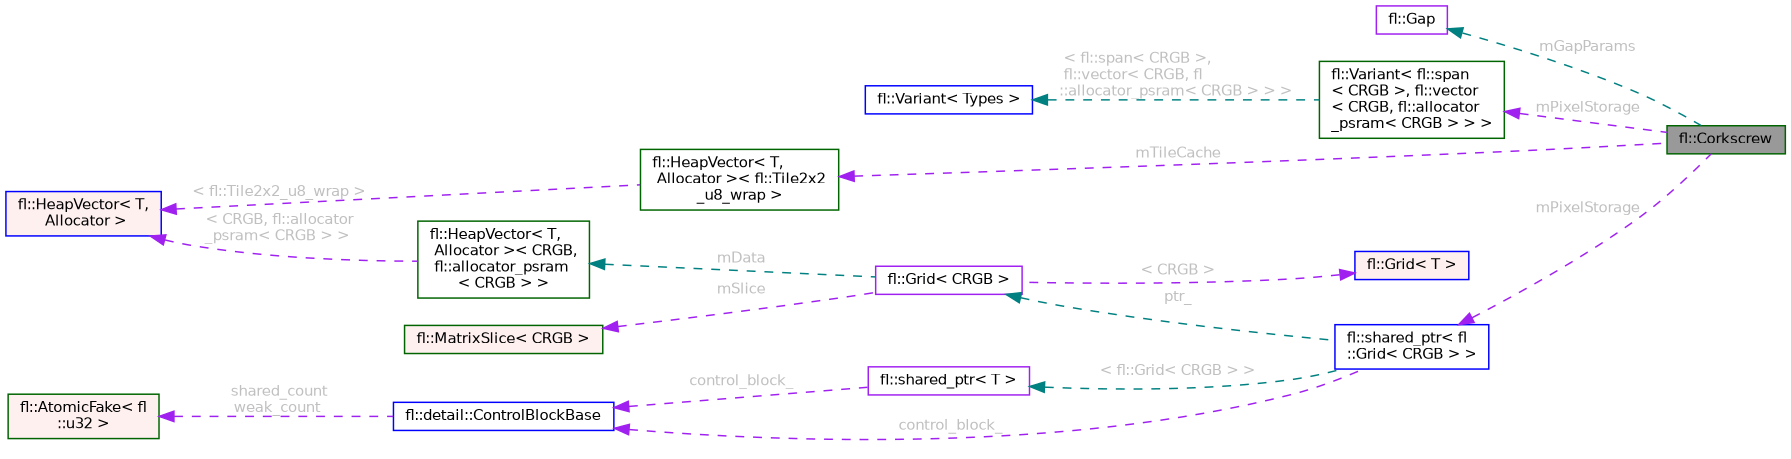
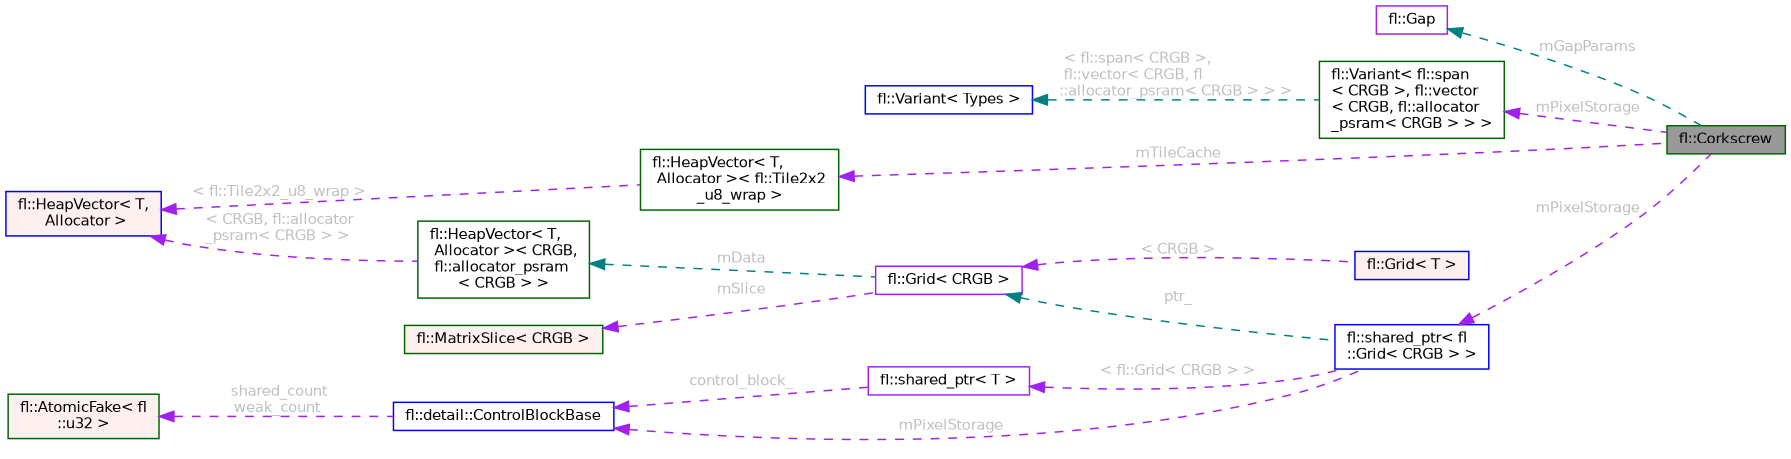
edge "fl::Grid< CRGB >" -> "fl::Grid< T >": reversed
edge "fl::shared_ptr< fl ::Grid< CRGB > >" -> "fl::shared_ptr< T >": color teal -> purple
edge "fl::shared_ptr< fl ::Grid< CRGB > >" -> "fl::detail::ControlBlockBase": label " control_block_" -> " mPixelStorage"
